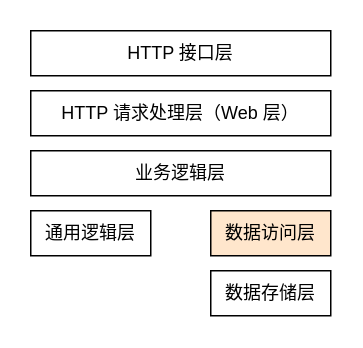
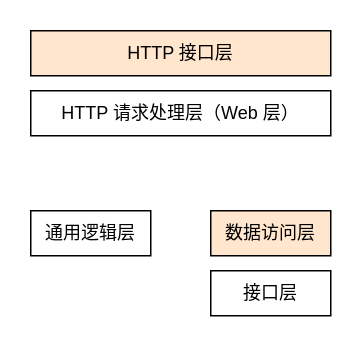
node "HTTP 接口层": fillcolor #ffffff -> #ffe6cc
node "业务逻辑层": removed
node "数据存储层": label "数据存储层" -> "接口层"
